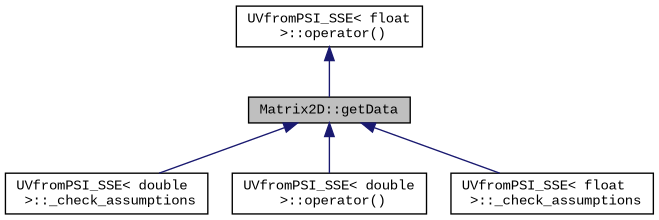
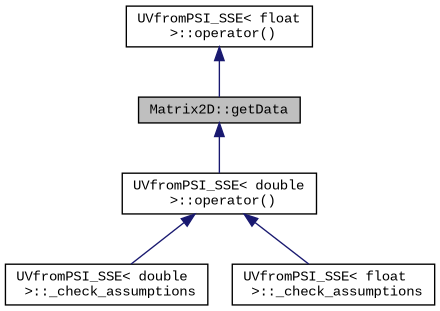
edge "UVfromPSI_SSE< double >::_check_assumptions" -> "Matrix2D::getData": now "UVfromPSI_SSE< double >::_check_assumptions" -> "UVfromPSI_SSE< double >::operator()"
edge "UVfromPSI_SSE< float >::_check_assumptions" -> "Matrix2D::getData": now "UVfromPSI_SSE< float >::_check_assumptions" -> "UVfromPSI_SSE< double >::operator()"
